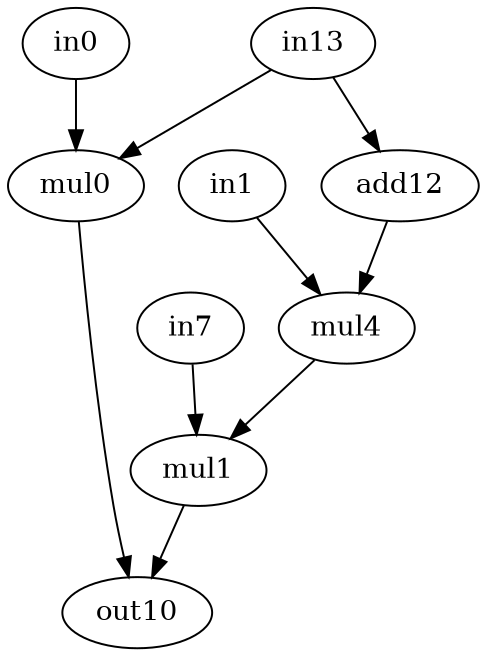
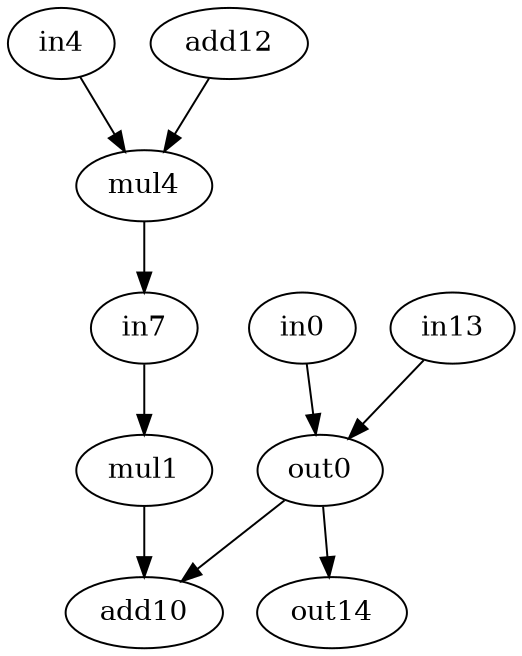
edge "in13" -> "add12": removed
node "mul0": label "mul0" -> "out0"
node "in1": label "in1" -> "in4"
edge "mul4" -> "mul1": now "mul4" -> "in7"
node "out10": label "out10" -> "add10"
node "out14": added
